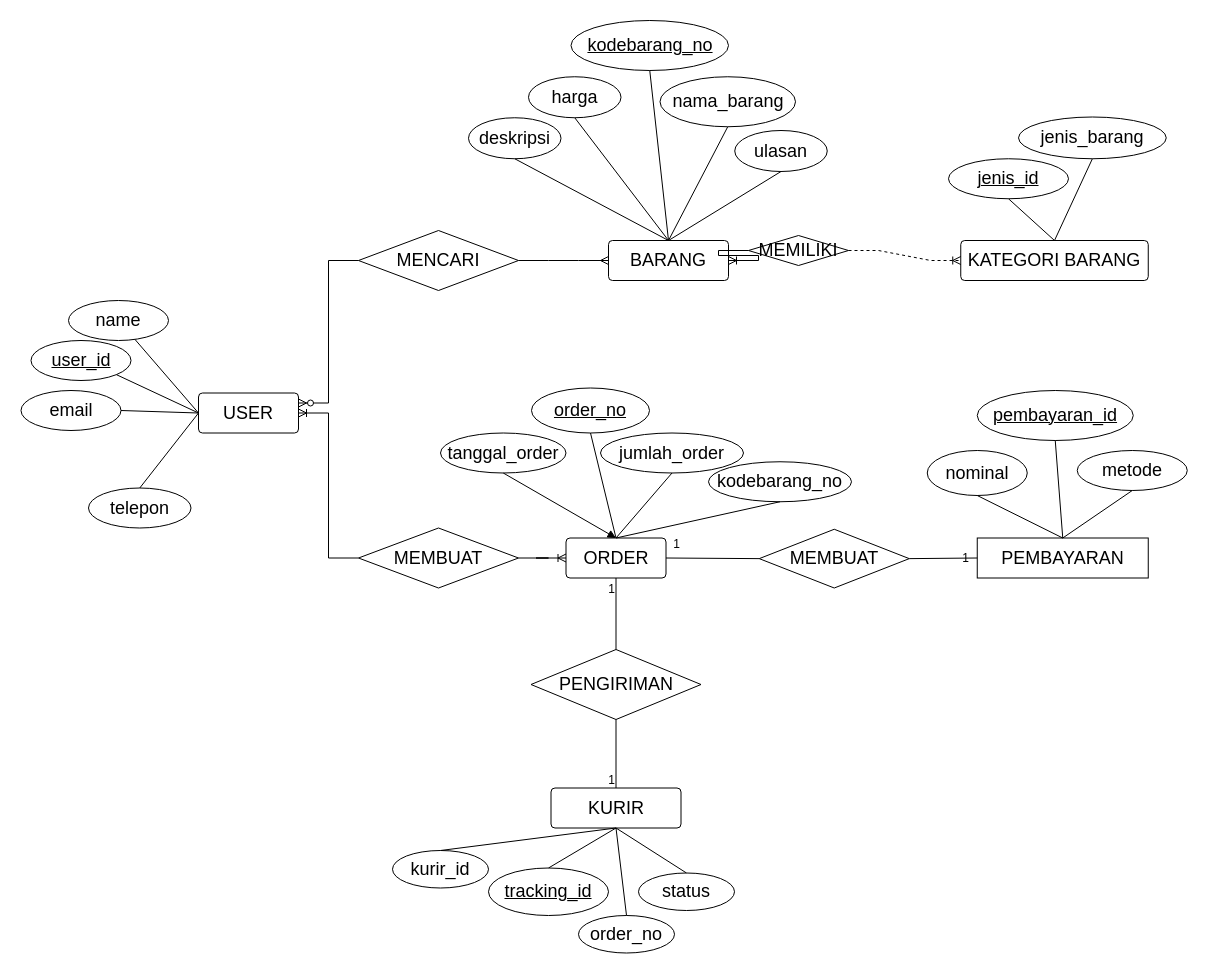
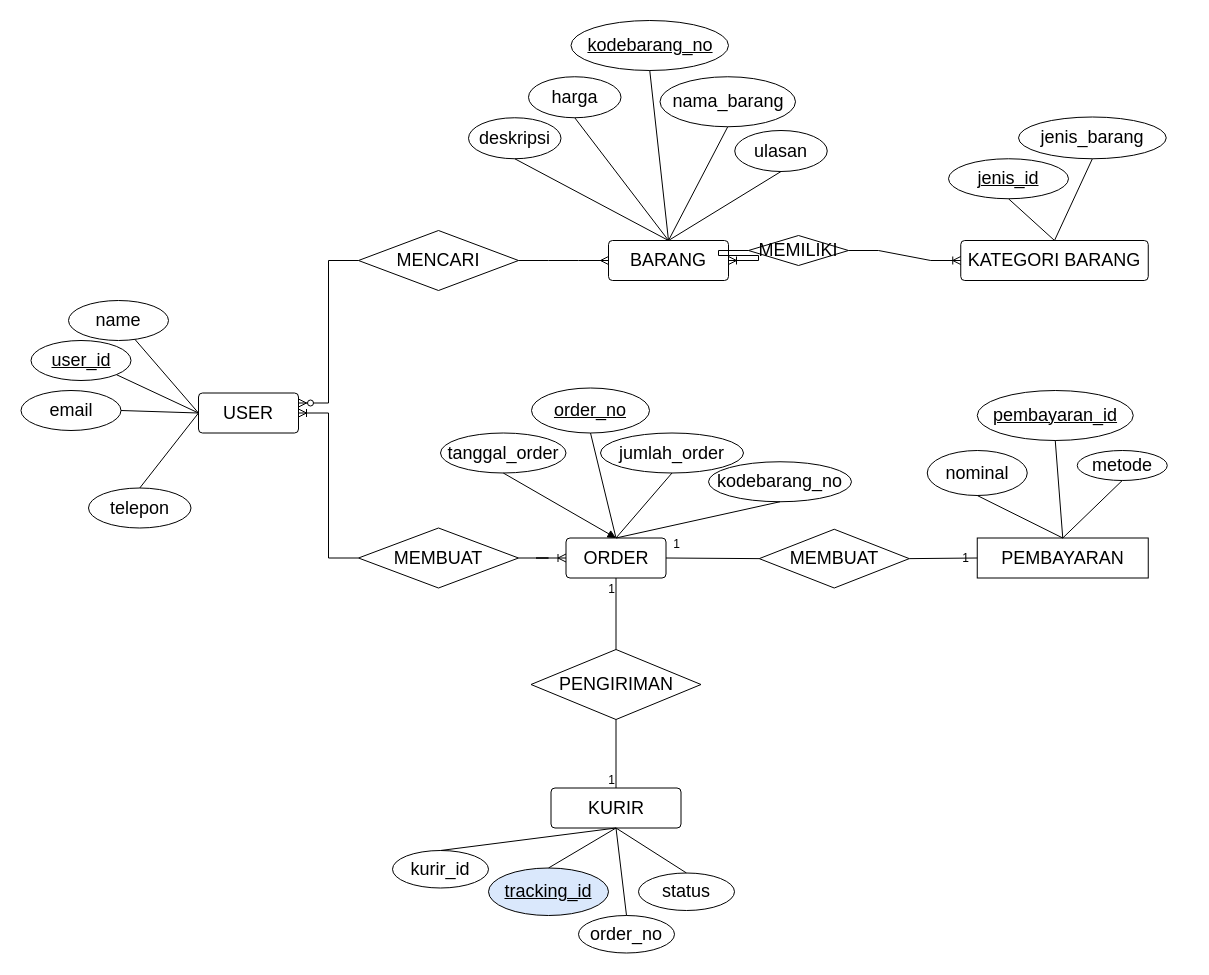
edge "MEMILIKI" -> "KATEGORI BARANG": style dashed -> solid
node "metode": size 110x40 -> 90x30
node "tracking_id": fillcolor #ffffff -> #dae8fc
